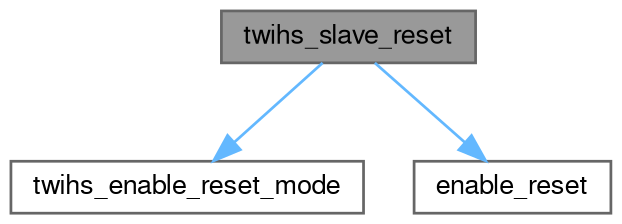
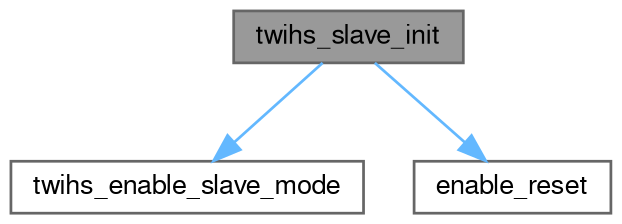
node "twihs_slave_reset": label "twihs_slave_reset" -> "twihs_slave_init"
node "twihs_enable_reset_mode": label "twihs_enable_reset_mode" -> "twihs_enable_slave_mode"
